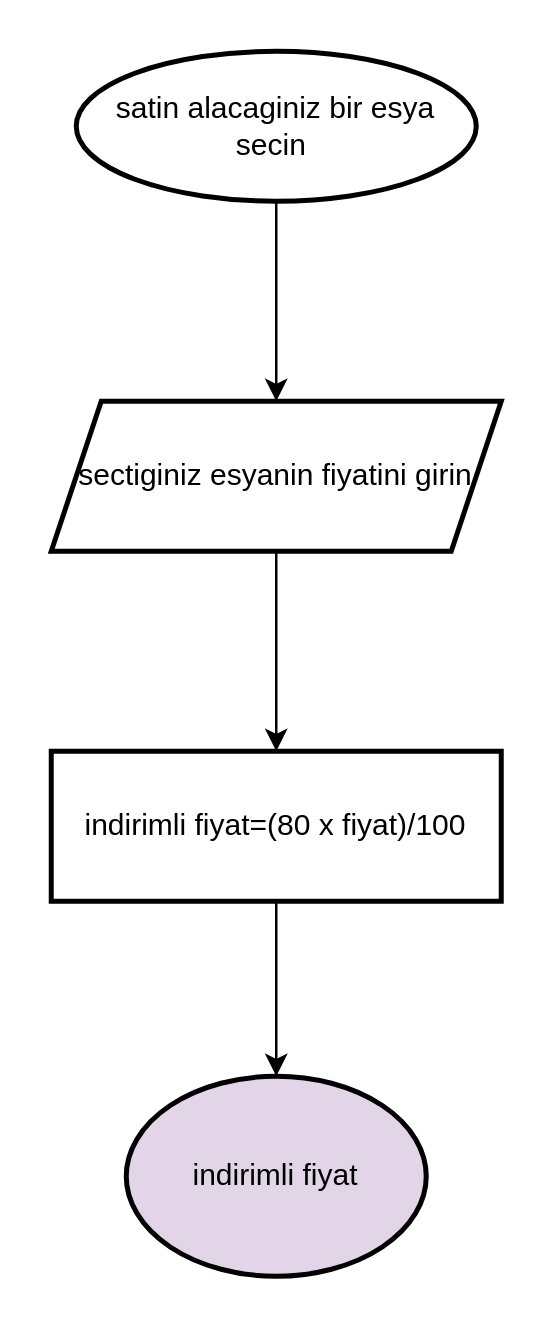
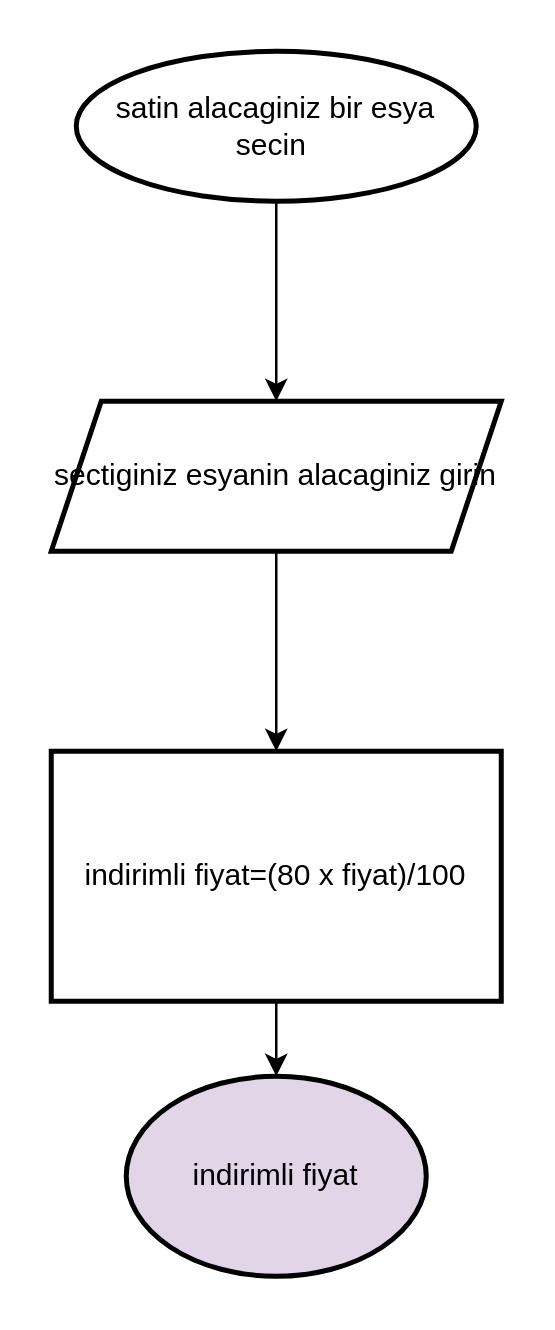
node "sectiginiz esyanin fiyatini girin": label "sectiginiz esyanin fiyatini girin" -> "sectiginiz esyanin alacaginiz girin"
node "indirimli fiyat=(80 x fiyat)/100": size 450x150 -> 450x250
